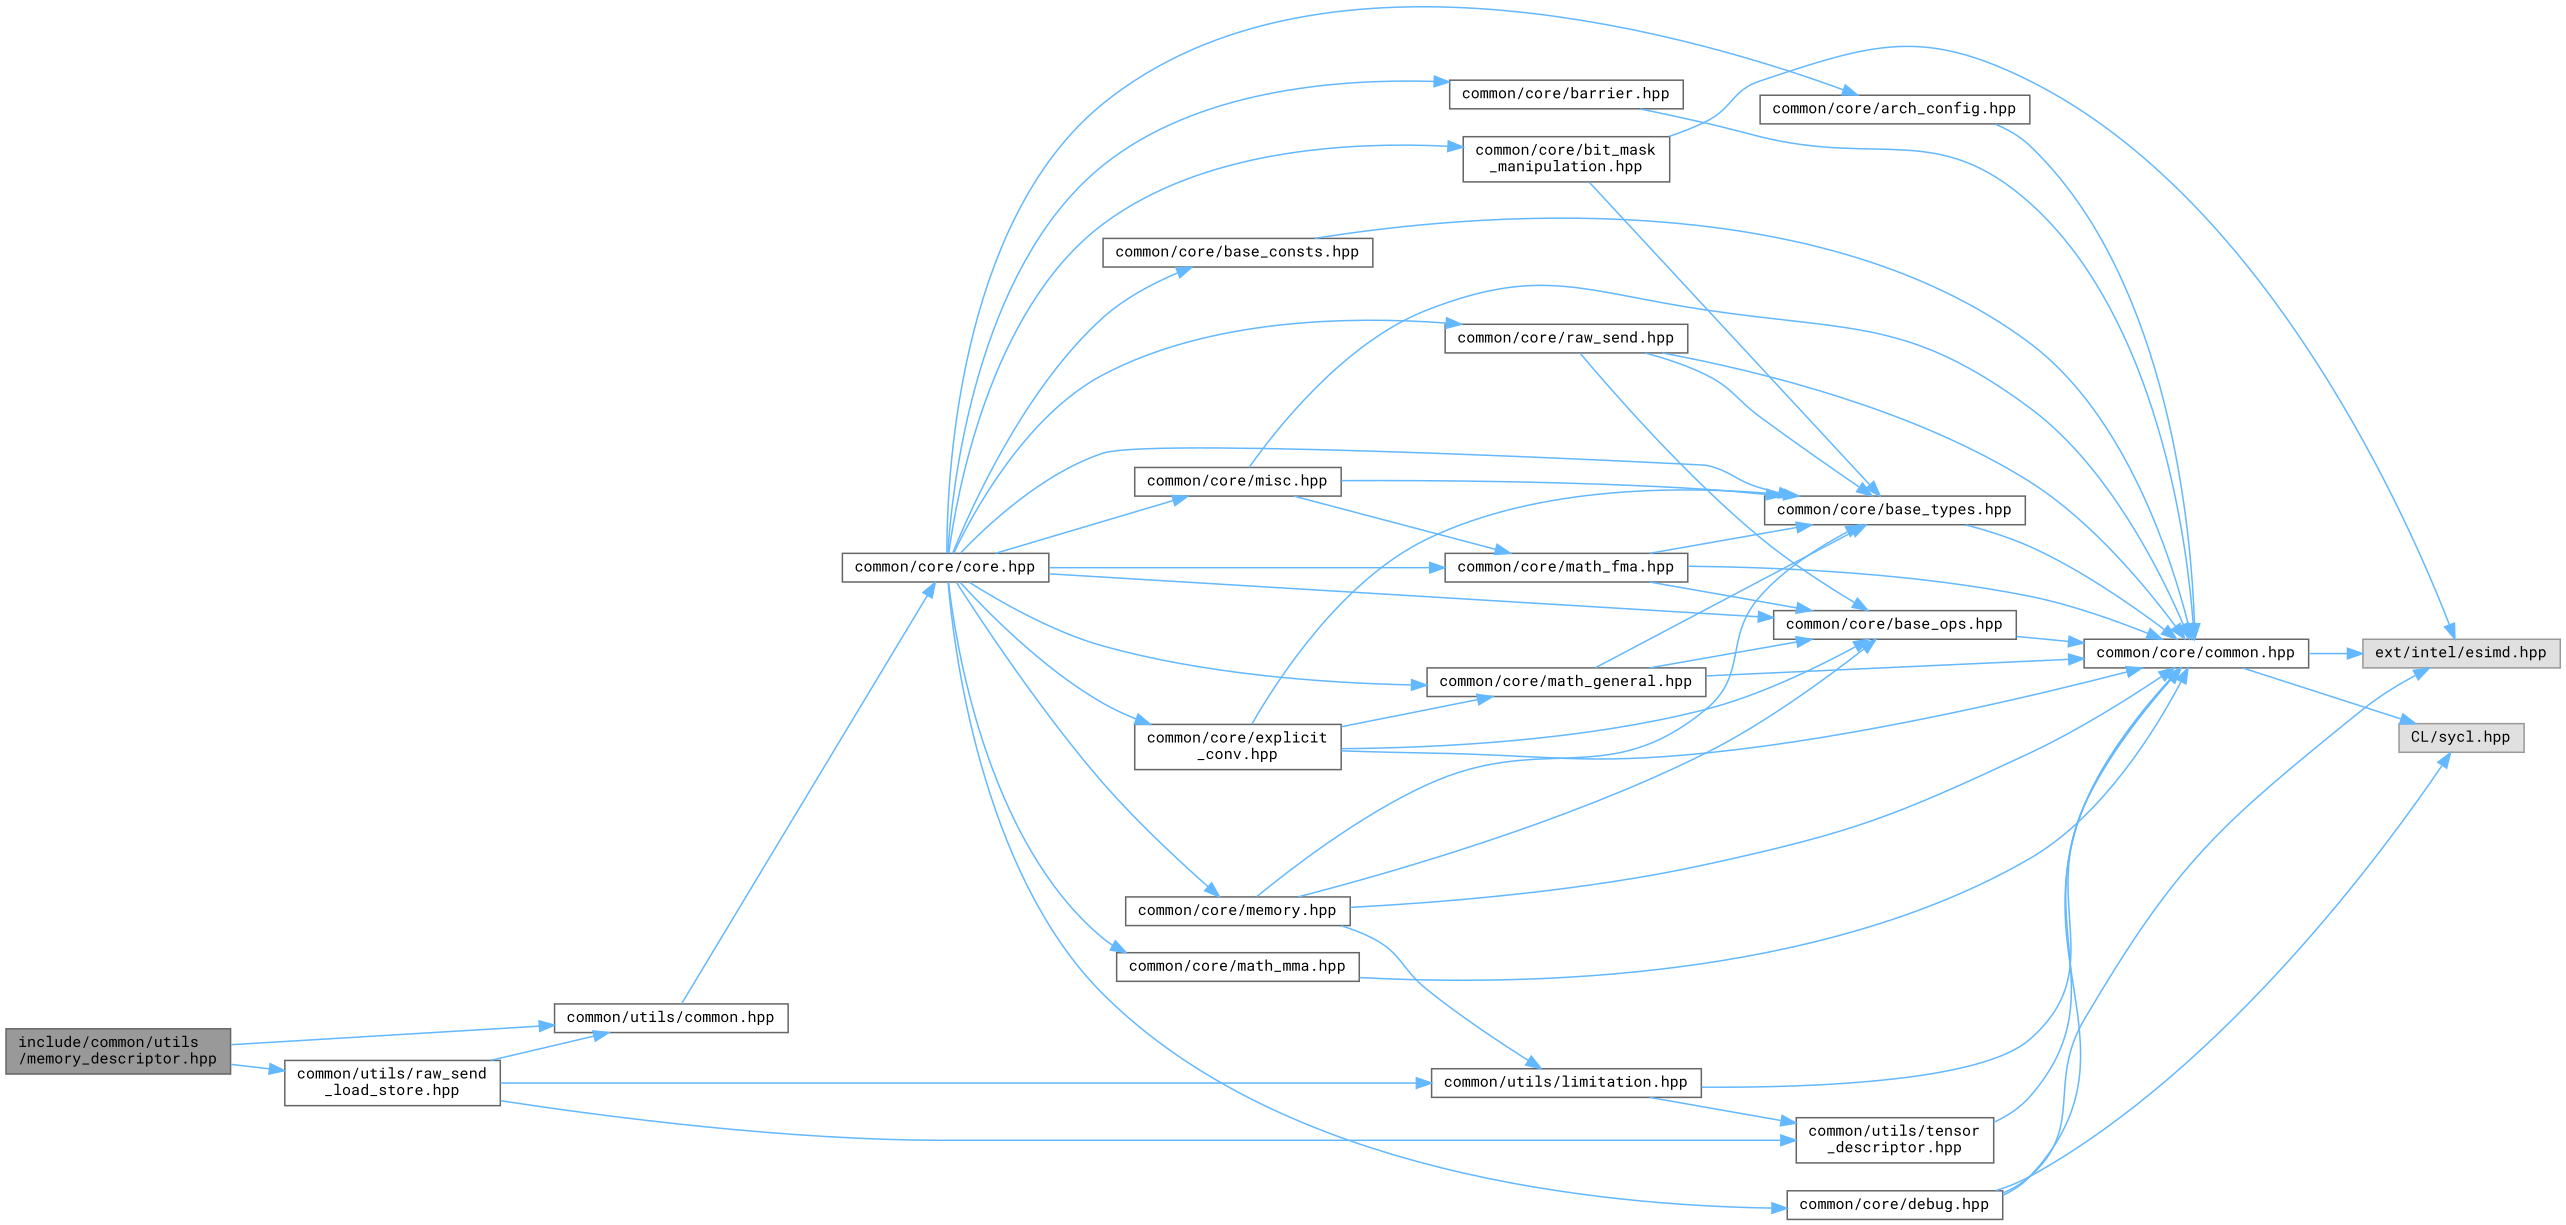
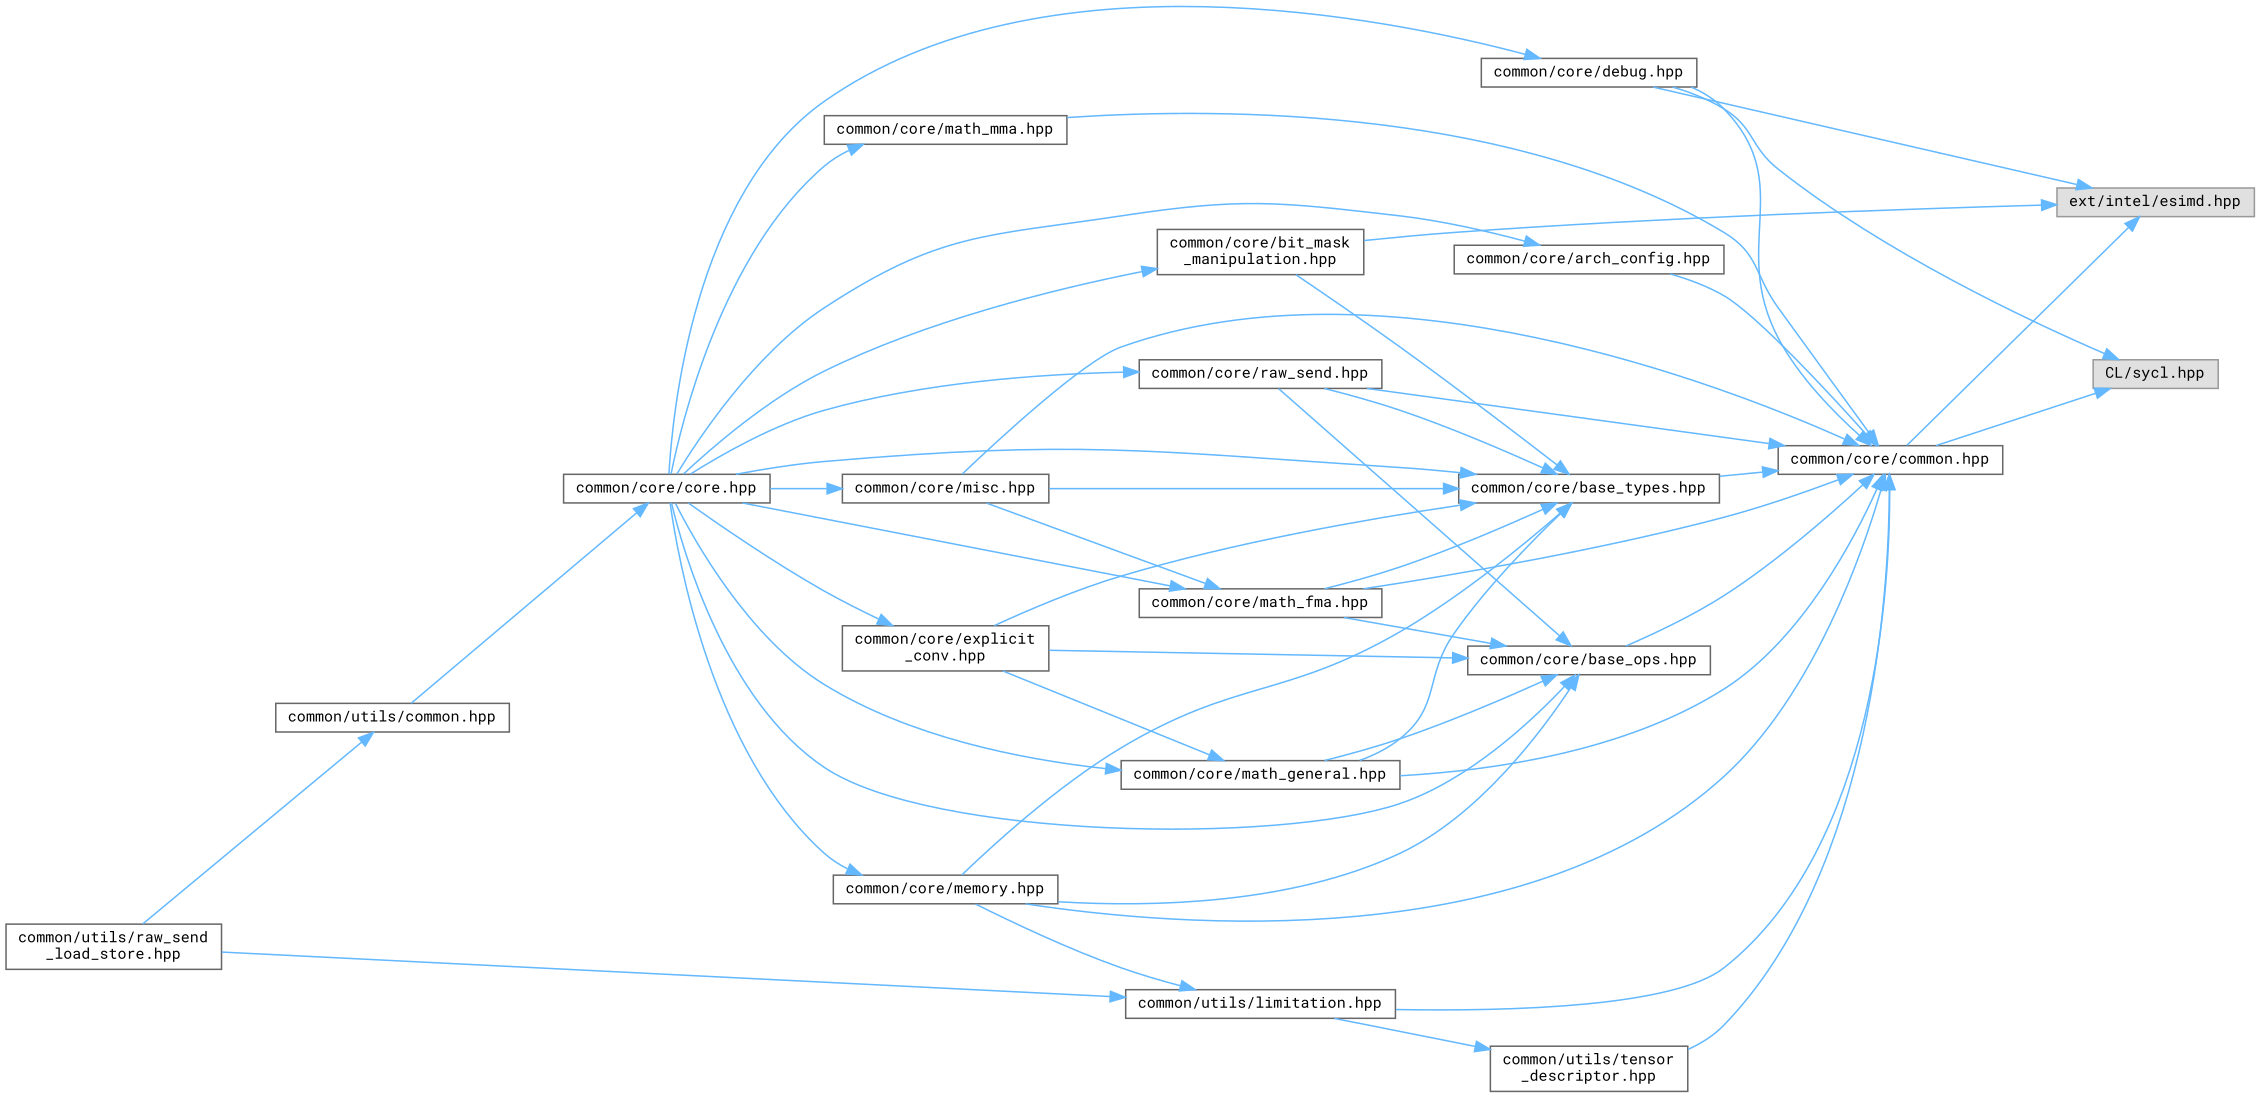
node "common/core/barrier.hpp": removed
node "common/core/base_consts.hpp": removed
edge "common/core/explicit _conv.hpp" -> "common/core/common.hpp": removed
node "include/common/utils /memory_descriptor.hpp": removed
edge "common/utils/raw_send _load_store.hpp" -> "common/utils/tensor _descriptor.hpp": removed
